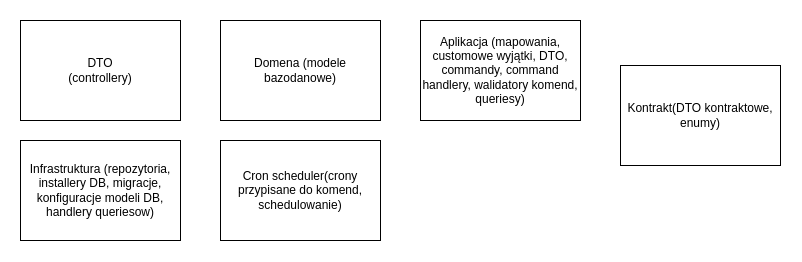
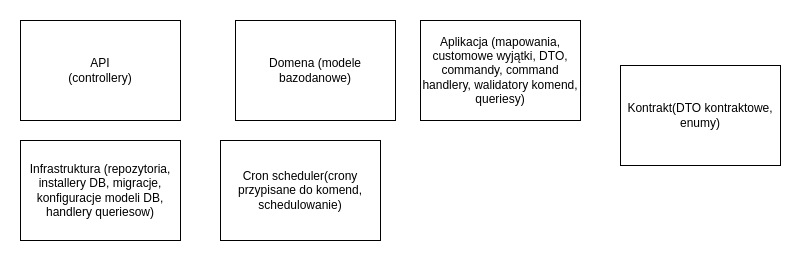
node "DTO (controllery)": label "DTO (controllery)" -> "API (controllery)"
node "Domena (modele bazodanowe)": moved (301, 71) -> (316, 71)
